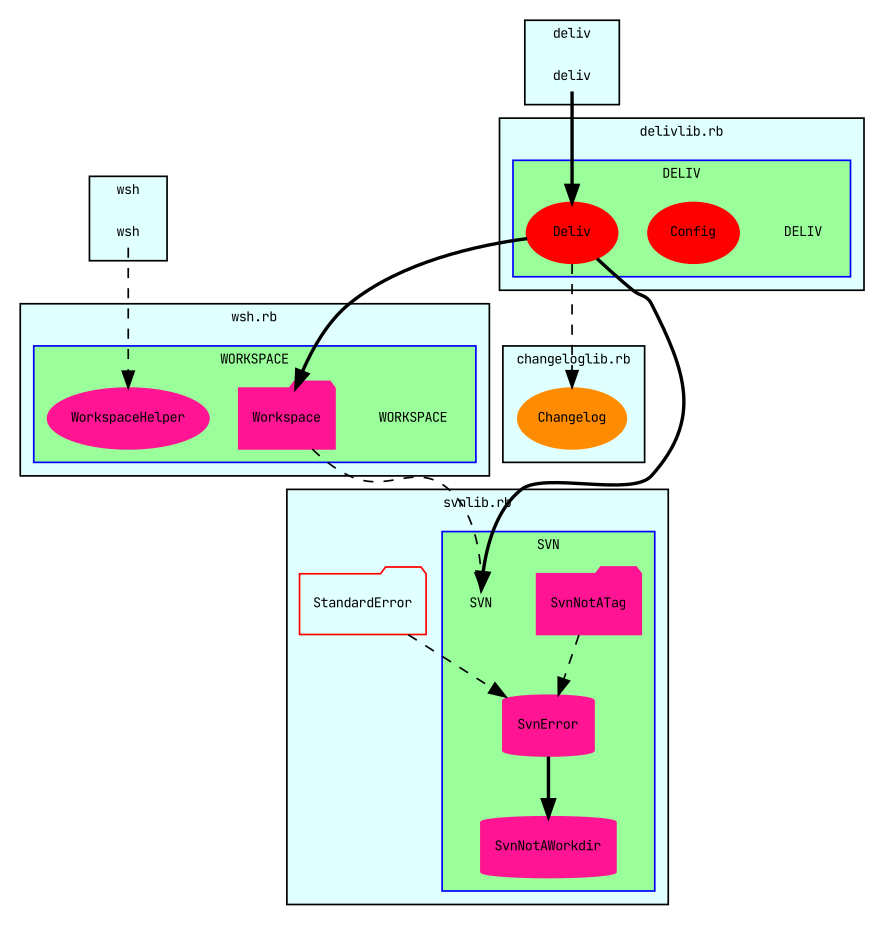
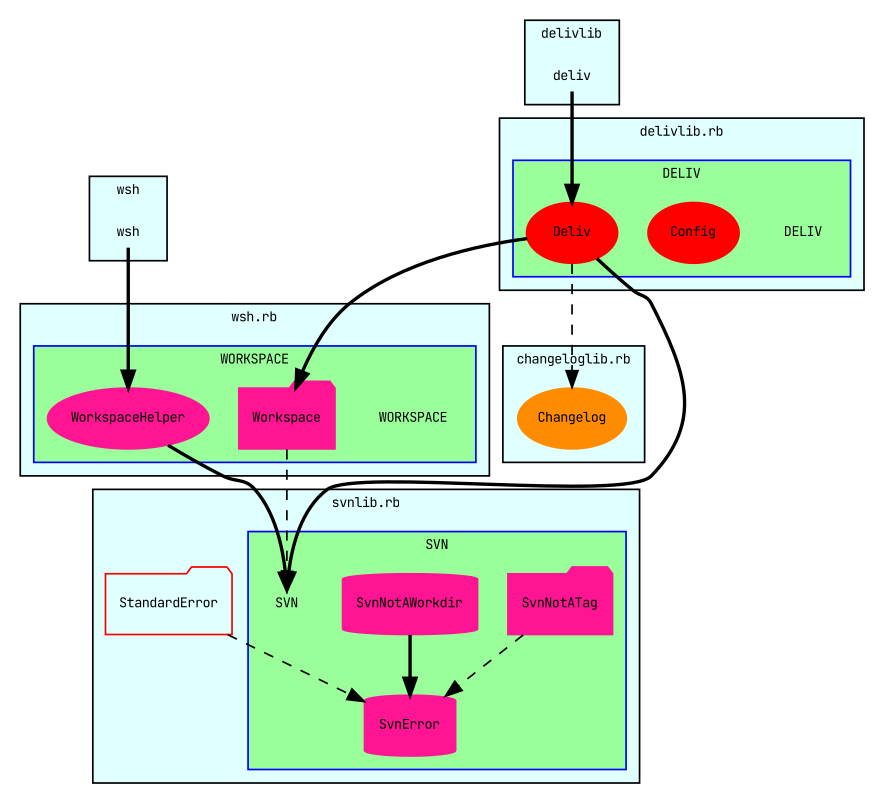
cluster "deliv": label "deliv" -> "delivlib"
edge "wsh" -> "WorkspaceHelper": style dashed -> bold
edge "WorkspaceHelper" -> "SVN": added
edge "SvnError" -> "SvnNotAWorkdir": reversed
